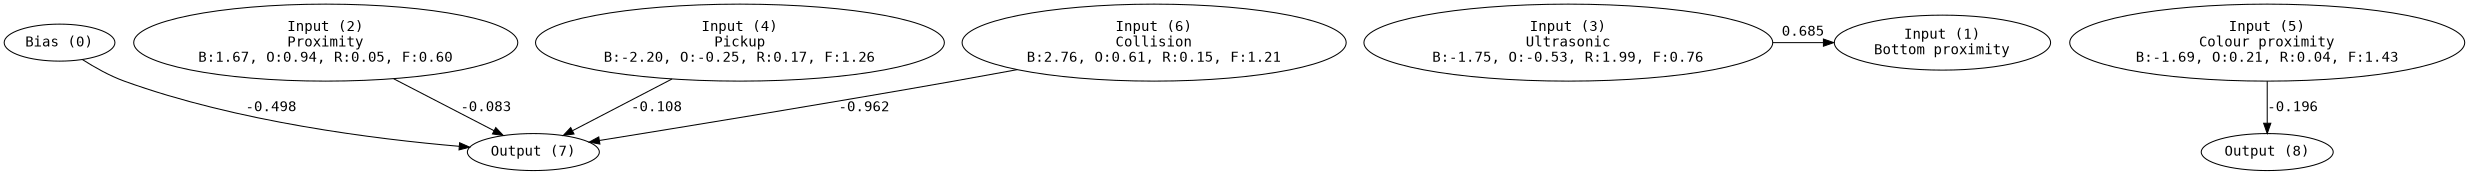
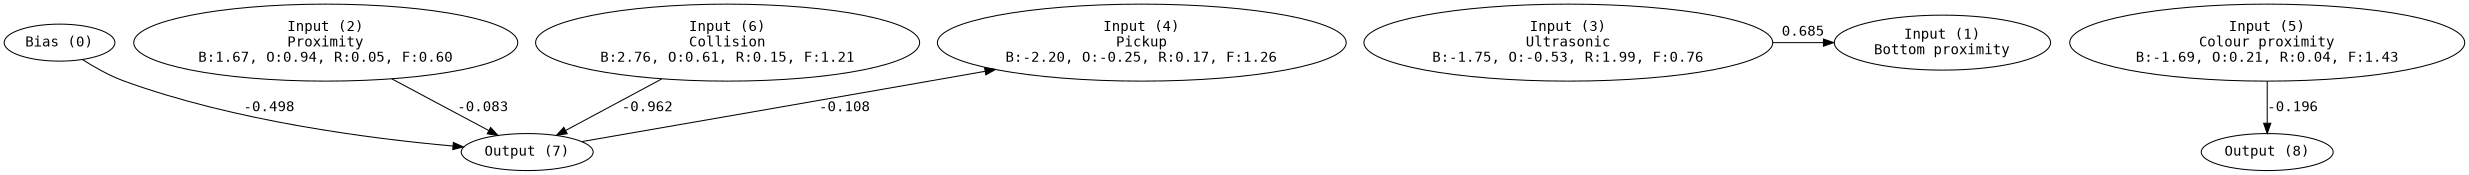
edge "Input (4) Pickup B:-2.20, O:-0.25, R:0.17, F:1.26" -> "Output (7)": reversed
